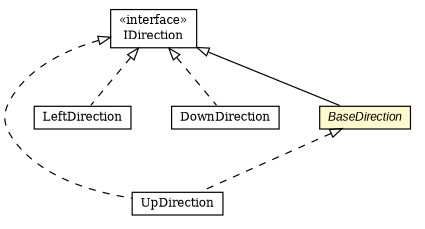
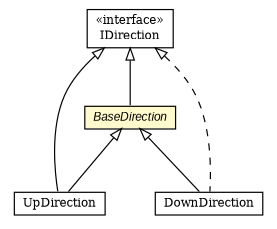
node "LeftDirection": removed
edge "UpDirection" -> "IDirection": style dashed -> solid
edge "UpDirection" -> "BaseDirection": style dashed -> solid
edge "DownDirection" -> "BaseDirection": added
